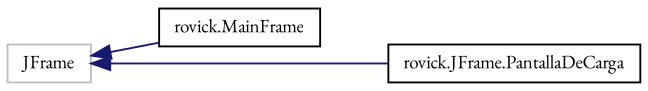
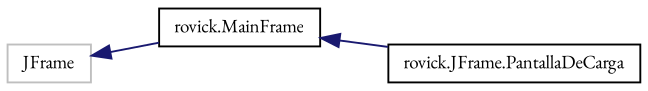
edge "rovick.JFrame.PantallaDeCarga" -> "JFrame": now "rovick.JFrame.PantallaDeCarga" -> "rovick.MainFrame"
